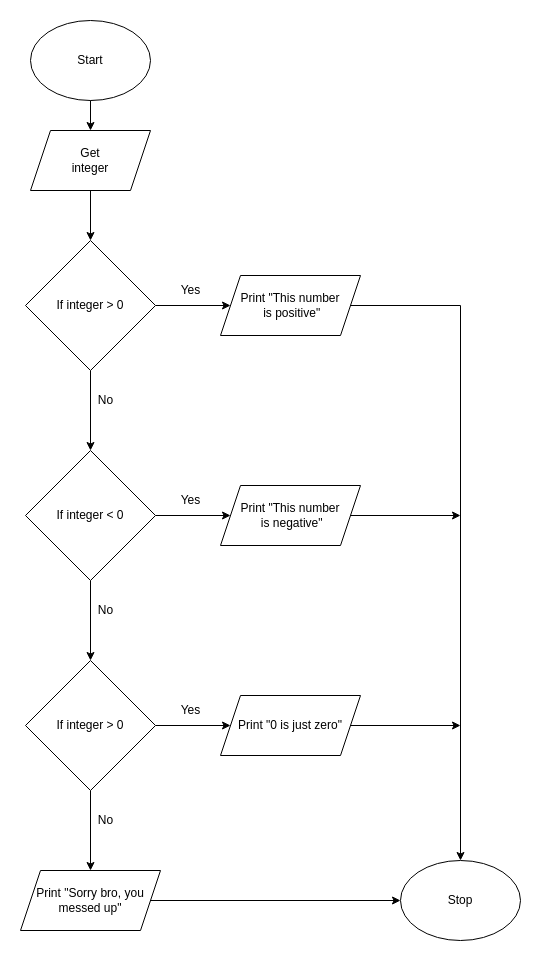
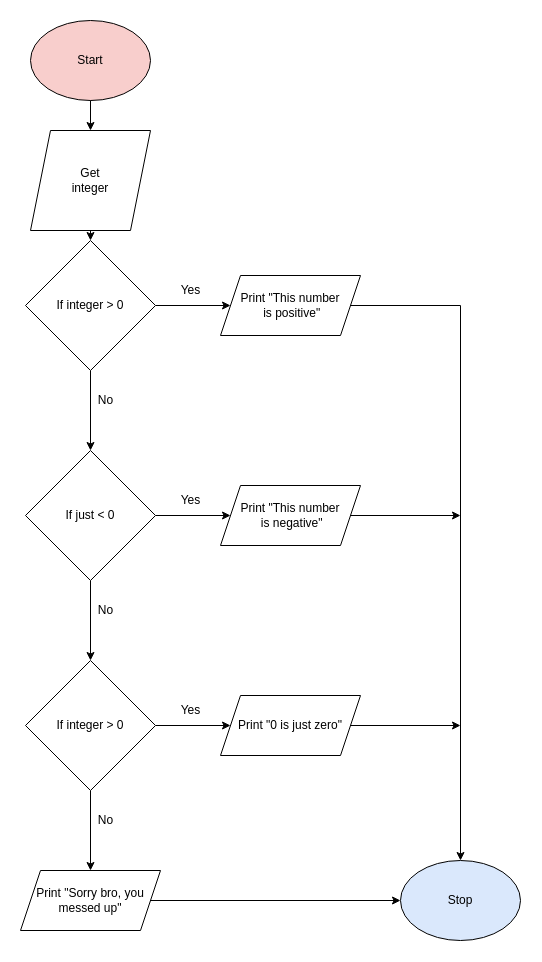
node "Start": fillcolor #ffffff -> #f8cecc
node "Get integer": size 120x60 -> 120x100
node "If integer < 0": label "If integer < 0" -> "If just < 0"
node "Stop": fillcolor #ffffff -> #dae8fc
